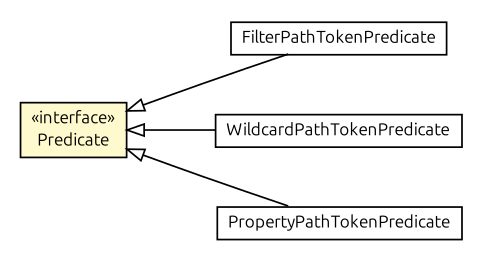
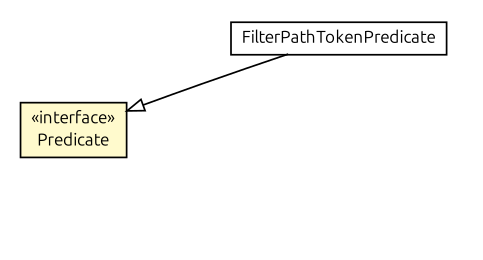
node "WildcardPathTokenPredicate": removed
node "PropertyPathTokenPredicate": removed
